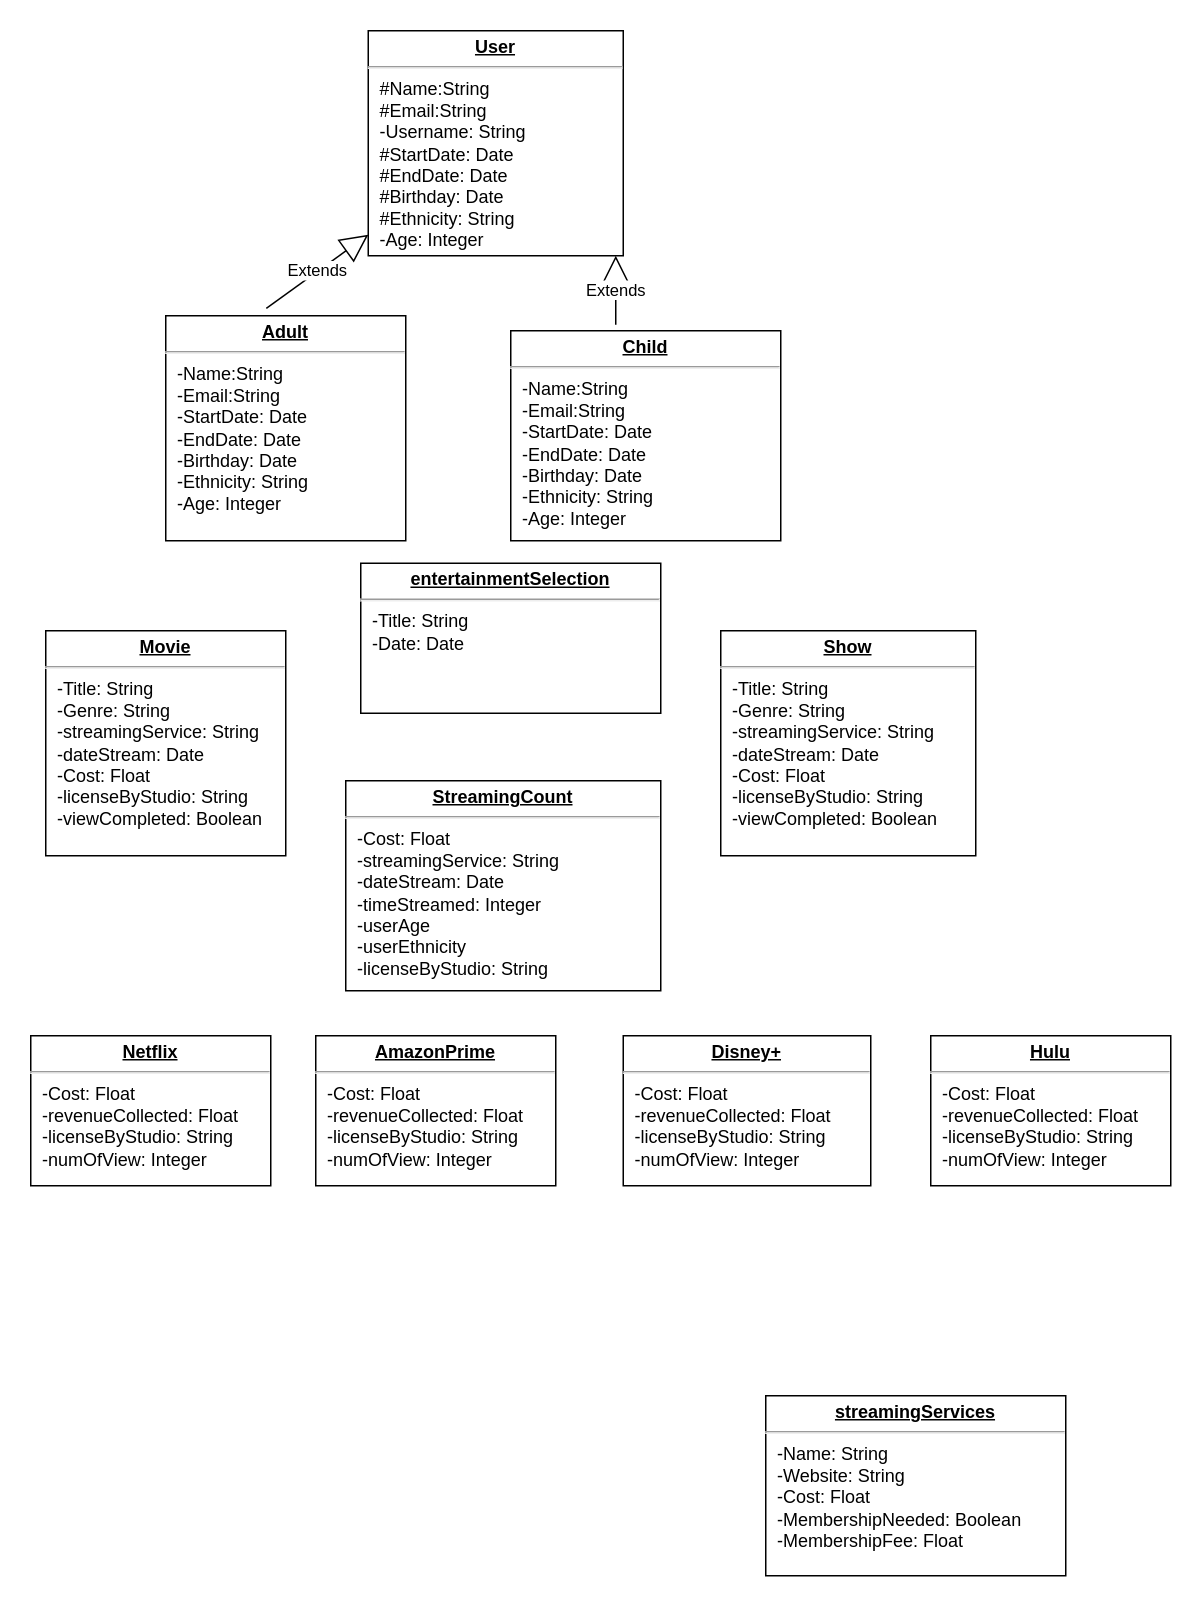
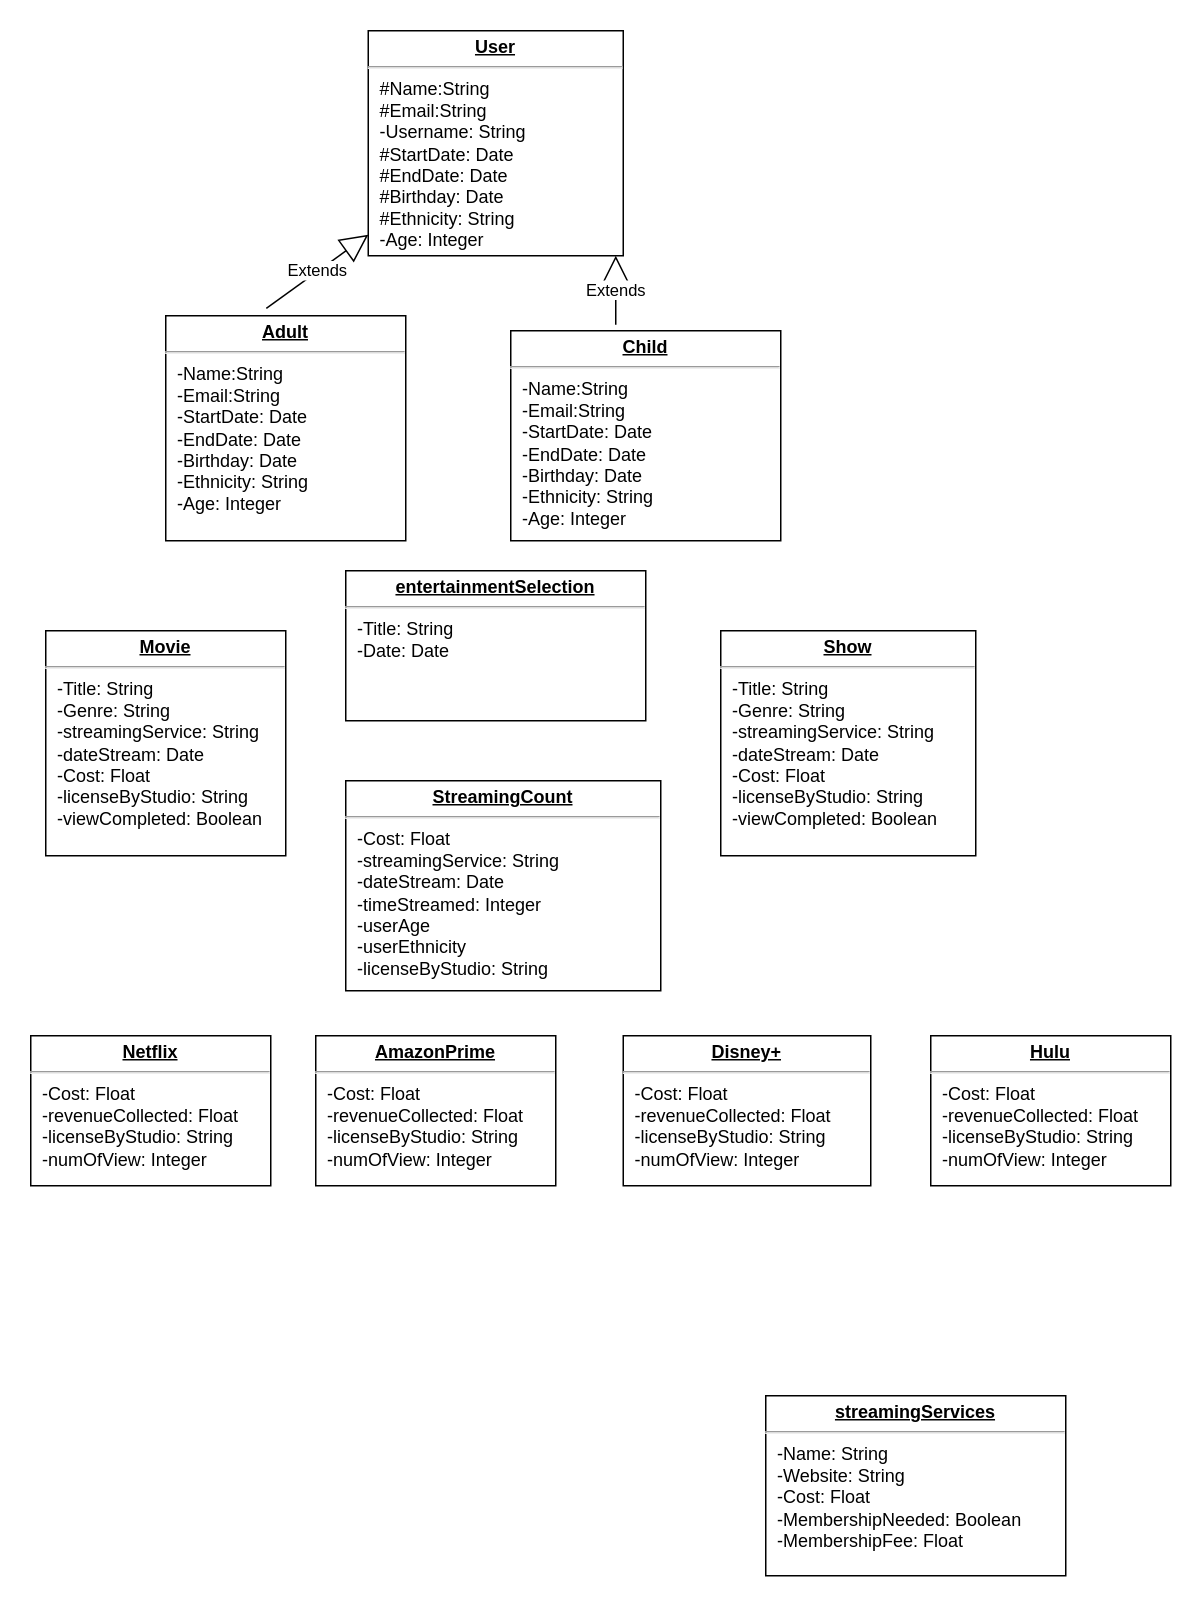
node "entertainmentSelection -Title: String -Date: Date": moved (511, 638) -> (496, 646)
